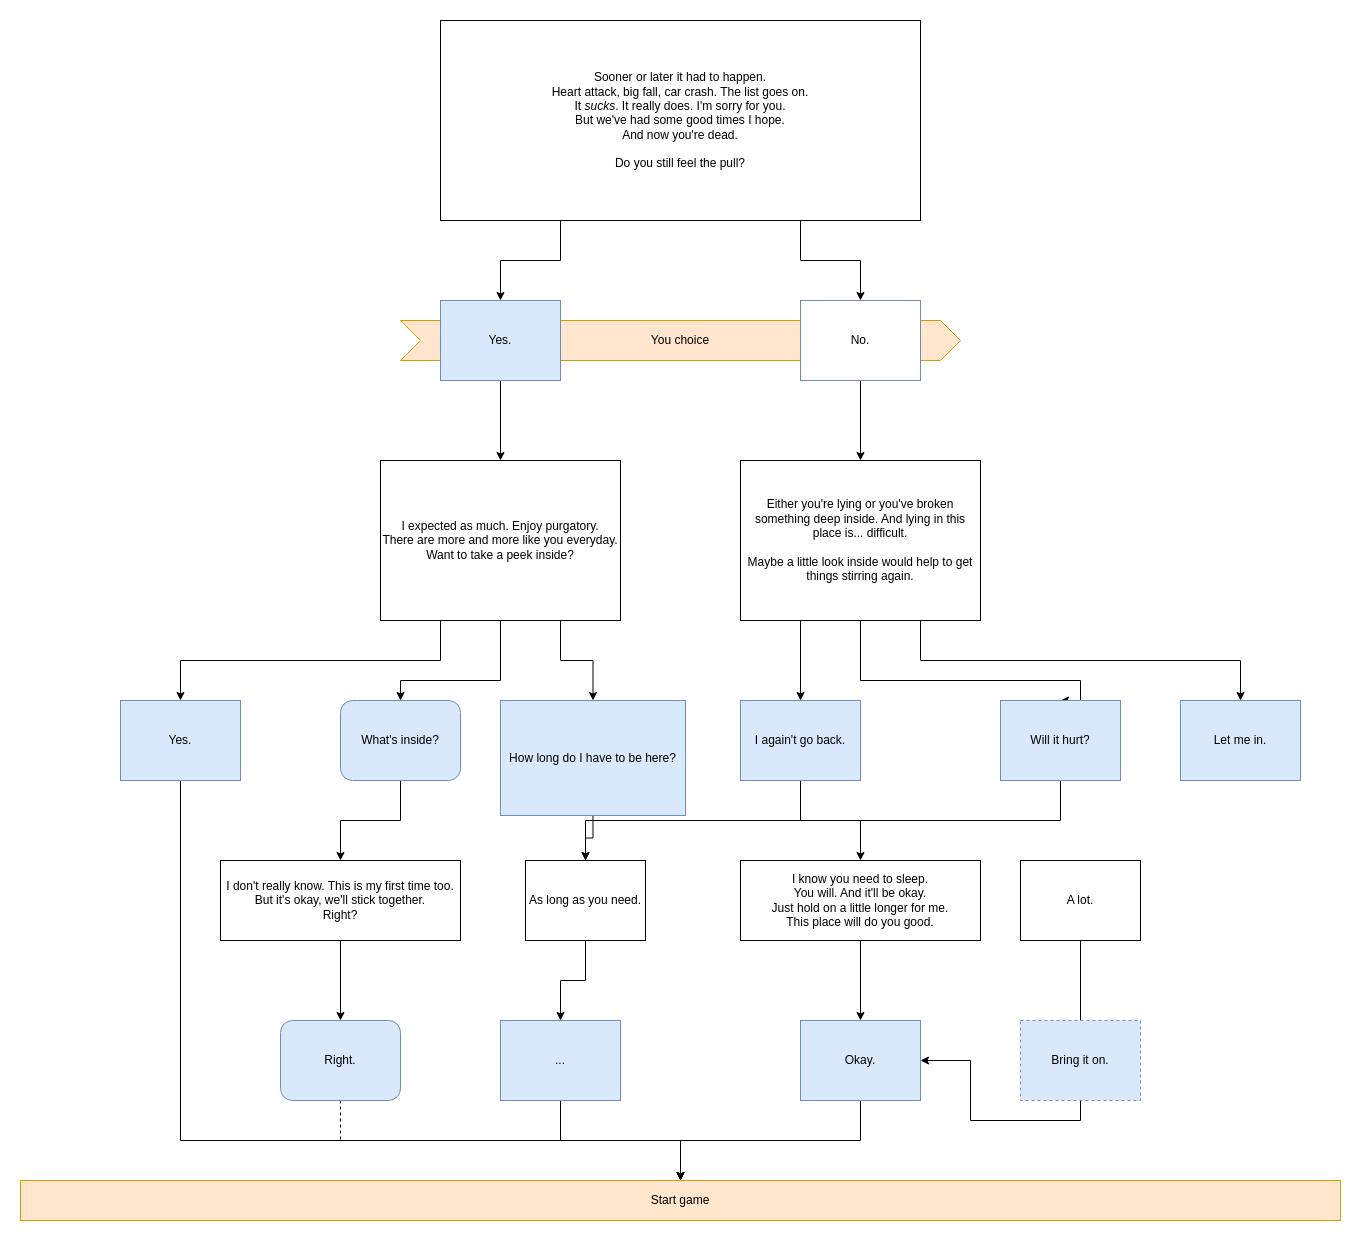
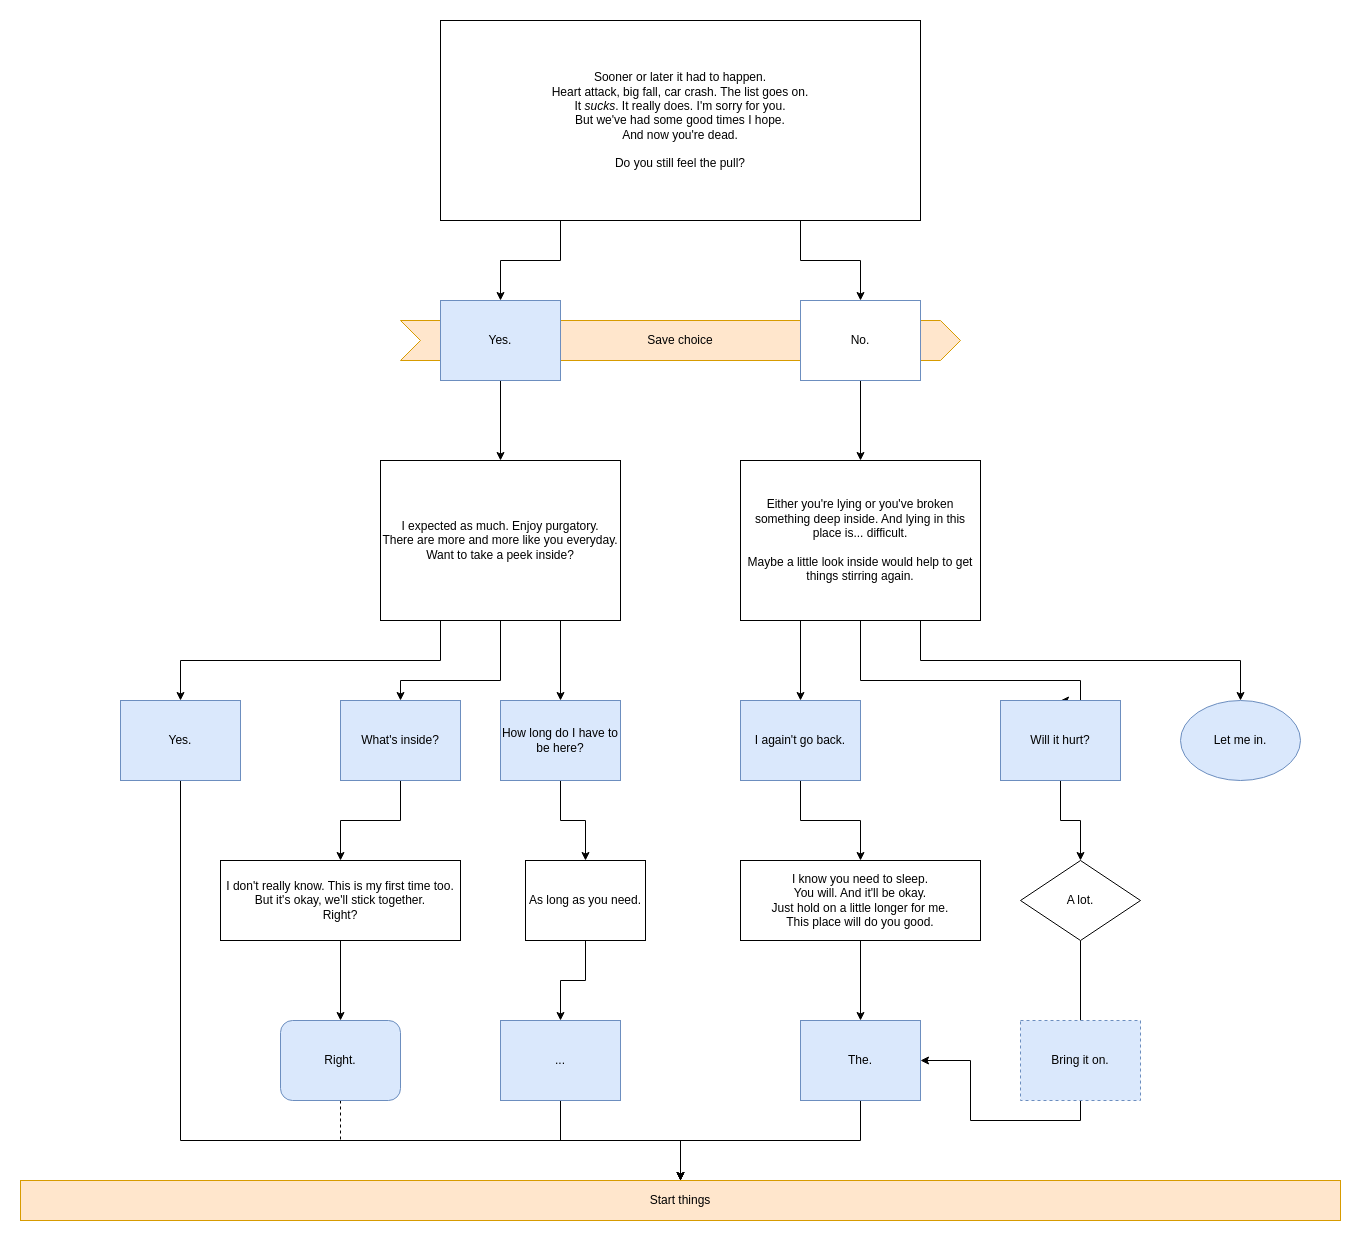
node "You choice": label "You choice" -> "Save choice"
node "What's inside?": shape rounded rectangle -> rectangle
node "Let me in.": shape rectangle -> ellipse
node "How long do I have to be here?": size 185x115 -> 120x80
edge "Will it hurt?" -> "As long as you need.": now "Will it hurt?" -> "A lot."
node "A lot.": shape rectangle -> diamond
node "Okay.": label "Okay." -> "The."
node "Start game": label "Start game" -> "Start things"
